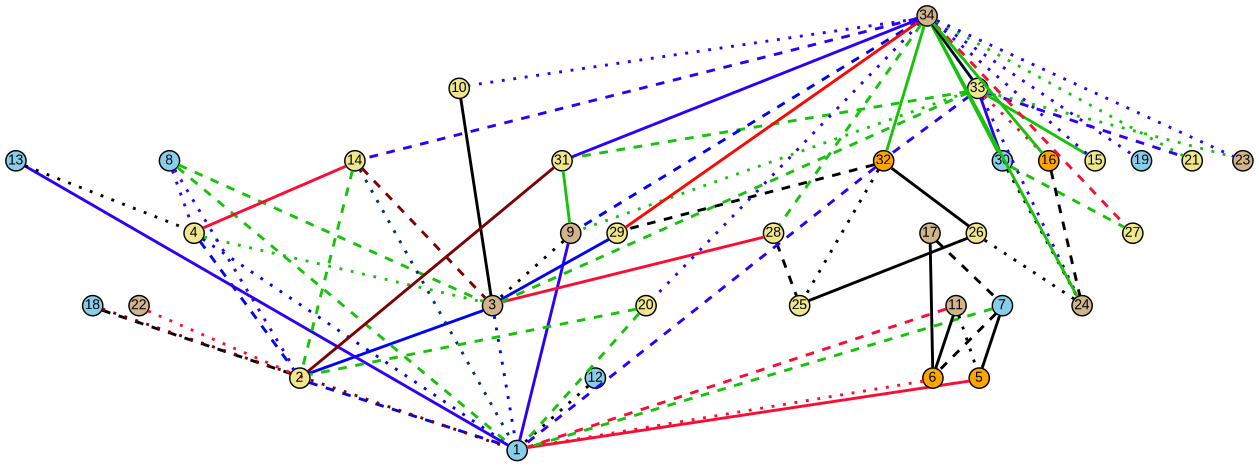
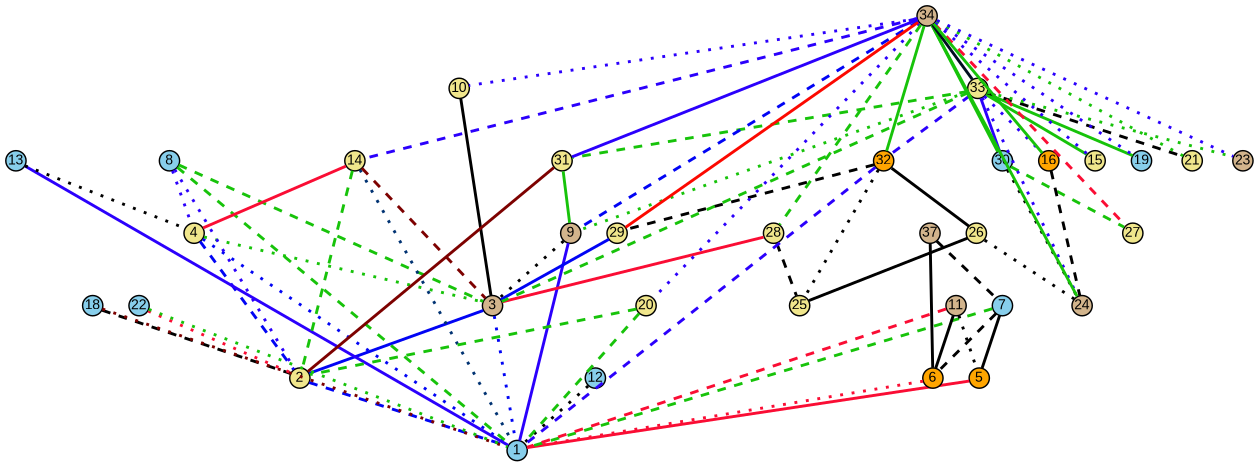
edge "33" -- "16": color #fa0d34 -> #2b00fc
edge "33" -- "19": added
edge "33" -- "21": color #2b00fc -> #000000
node "17": label "17" -> "37"
node "22": fillcolor tan -> skyblue
edge "22" -- "1": added
